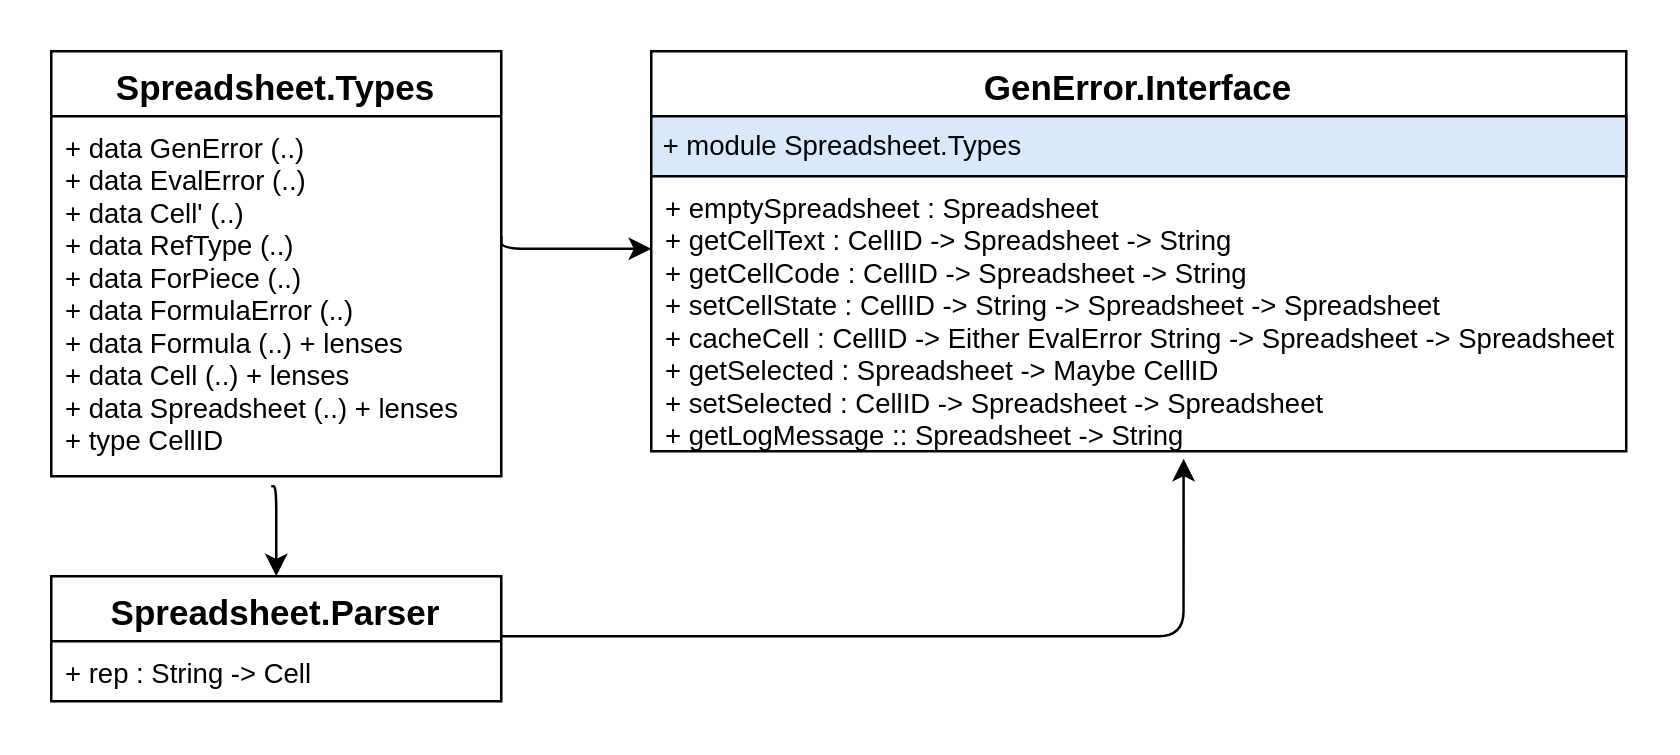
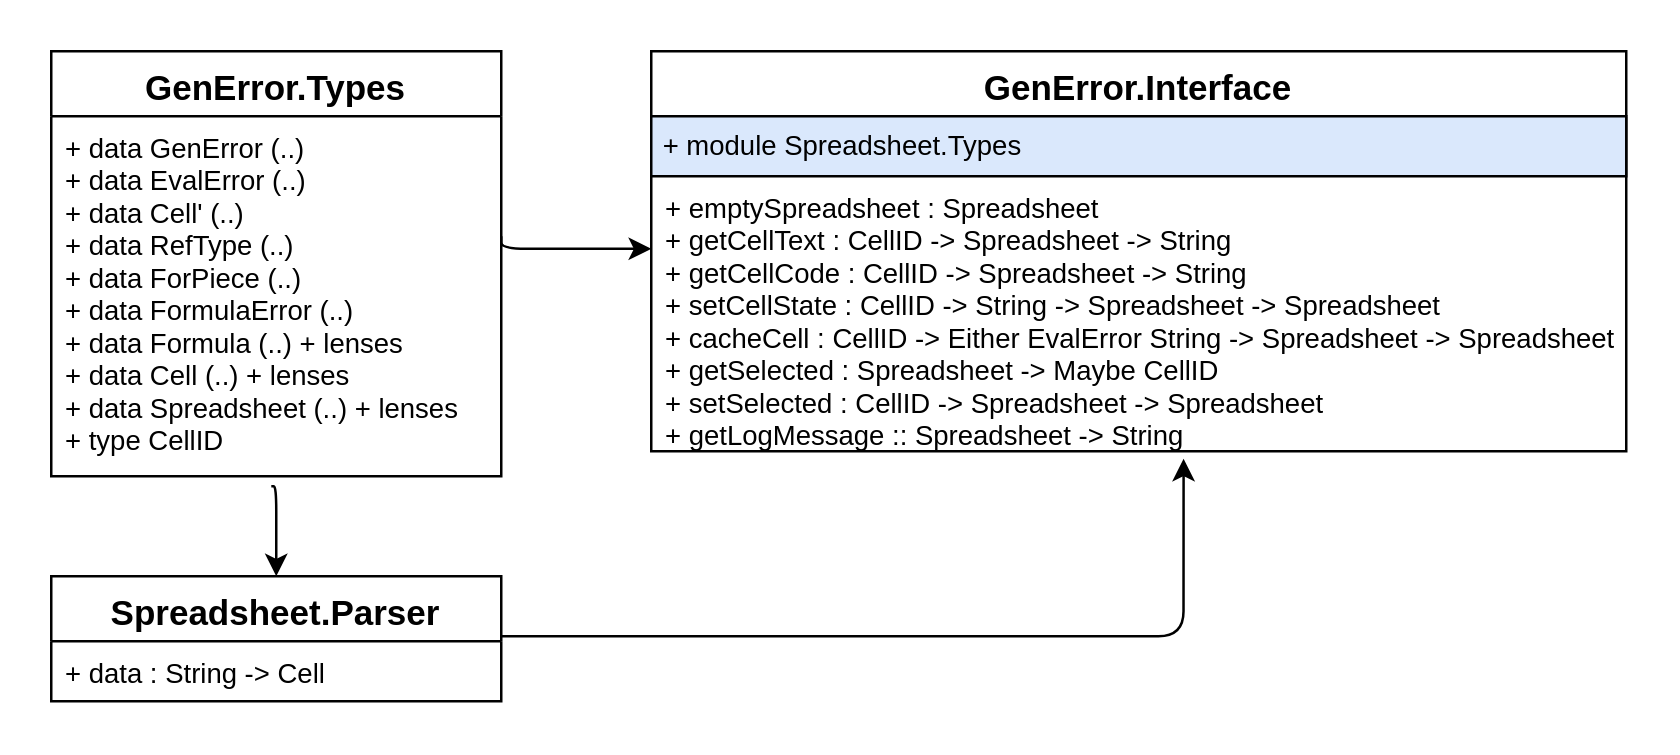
node "Spreadsheet.Types": label "Spreadsheet.Types" -> "GenError.Types"
node "+ rep : String -> Cell": label "+ rep : String -> Cell" -> "+ data : String -> Cell"
